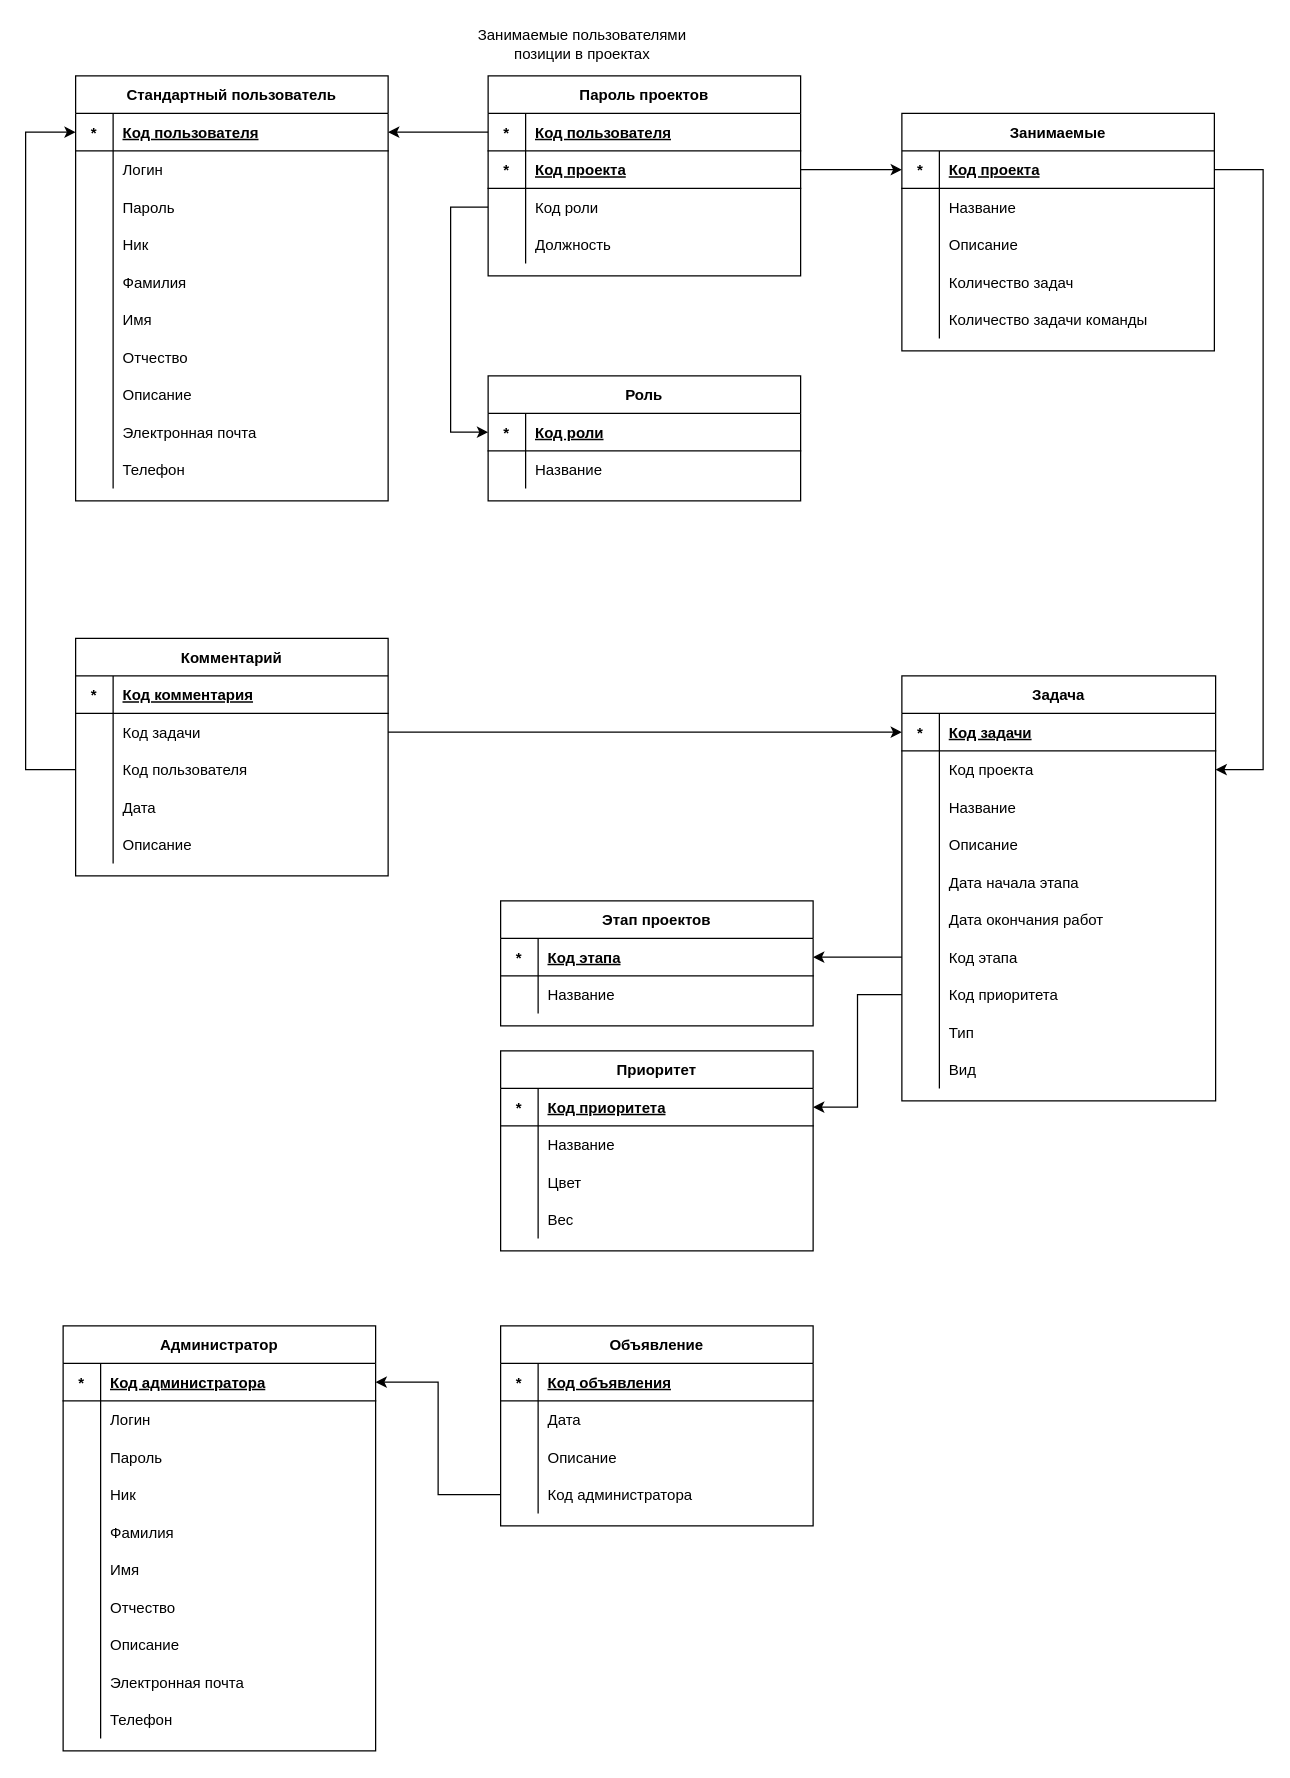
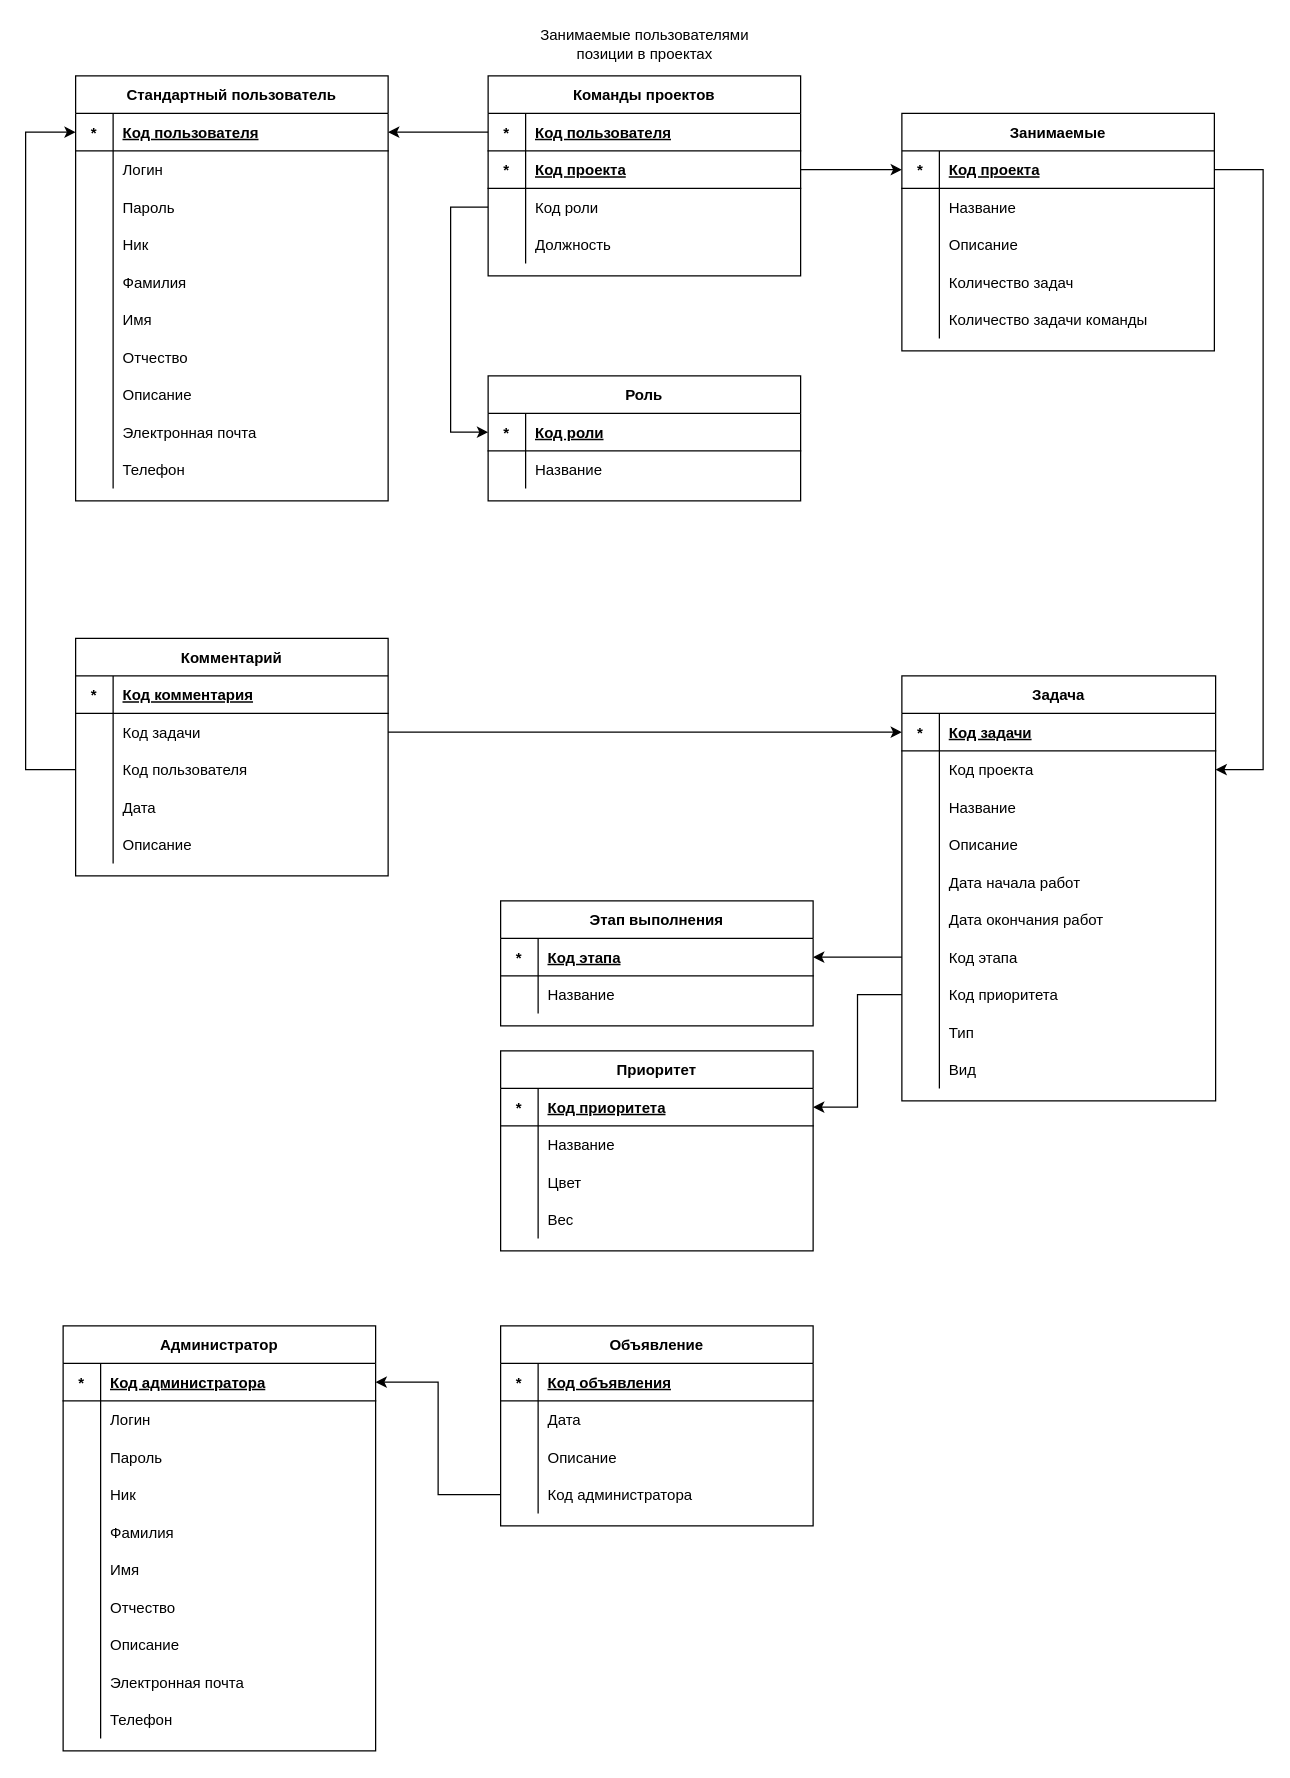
node "Занимаемые пользователямипозиции в проектах": moved (582, 44) -> (644, 44)
node "Пароль проектов": label "Пароль проектов" -> "Команды проектов"
node "Дата начала этапа": label "Дата начала этапа" -> "Дата начала работ"
node "Этап проектов": label "Этап проектов" -> "Этап выполнения"
